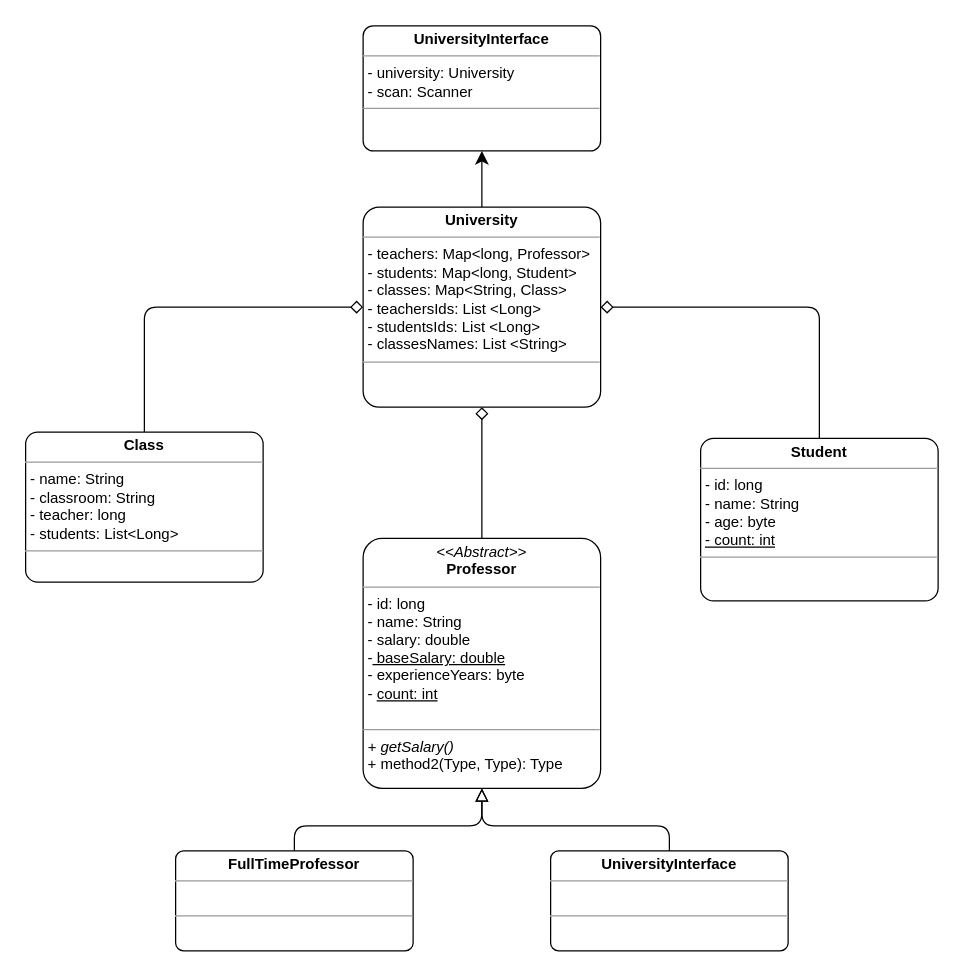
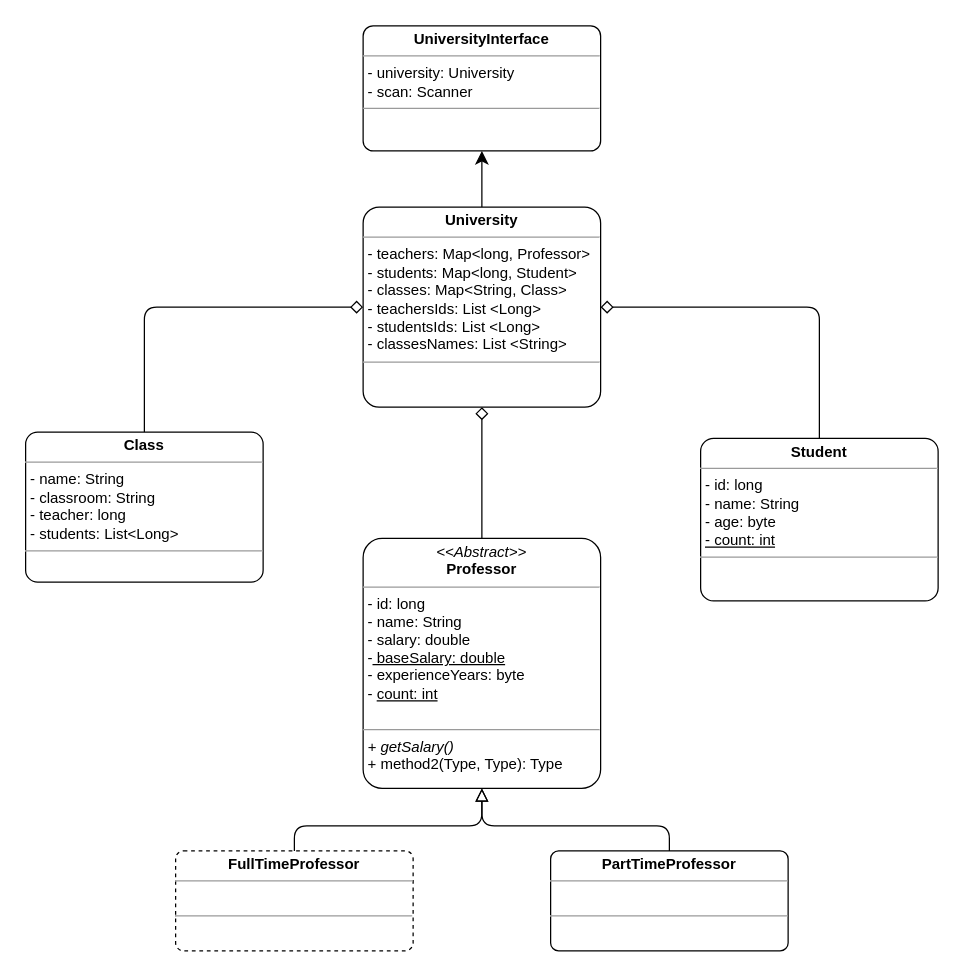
node "UniversityInterface": label "UniversityInterface" -> "PartTimeProfessor"
node "FullTimeProfessor": style solid -> dashed
